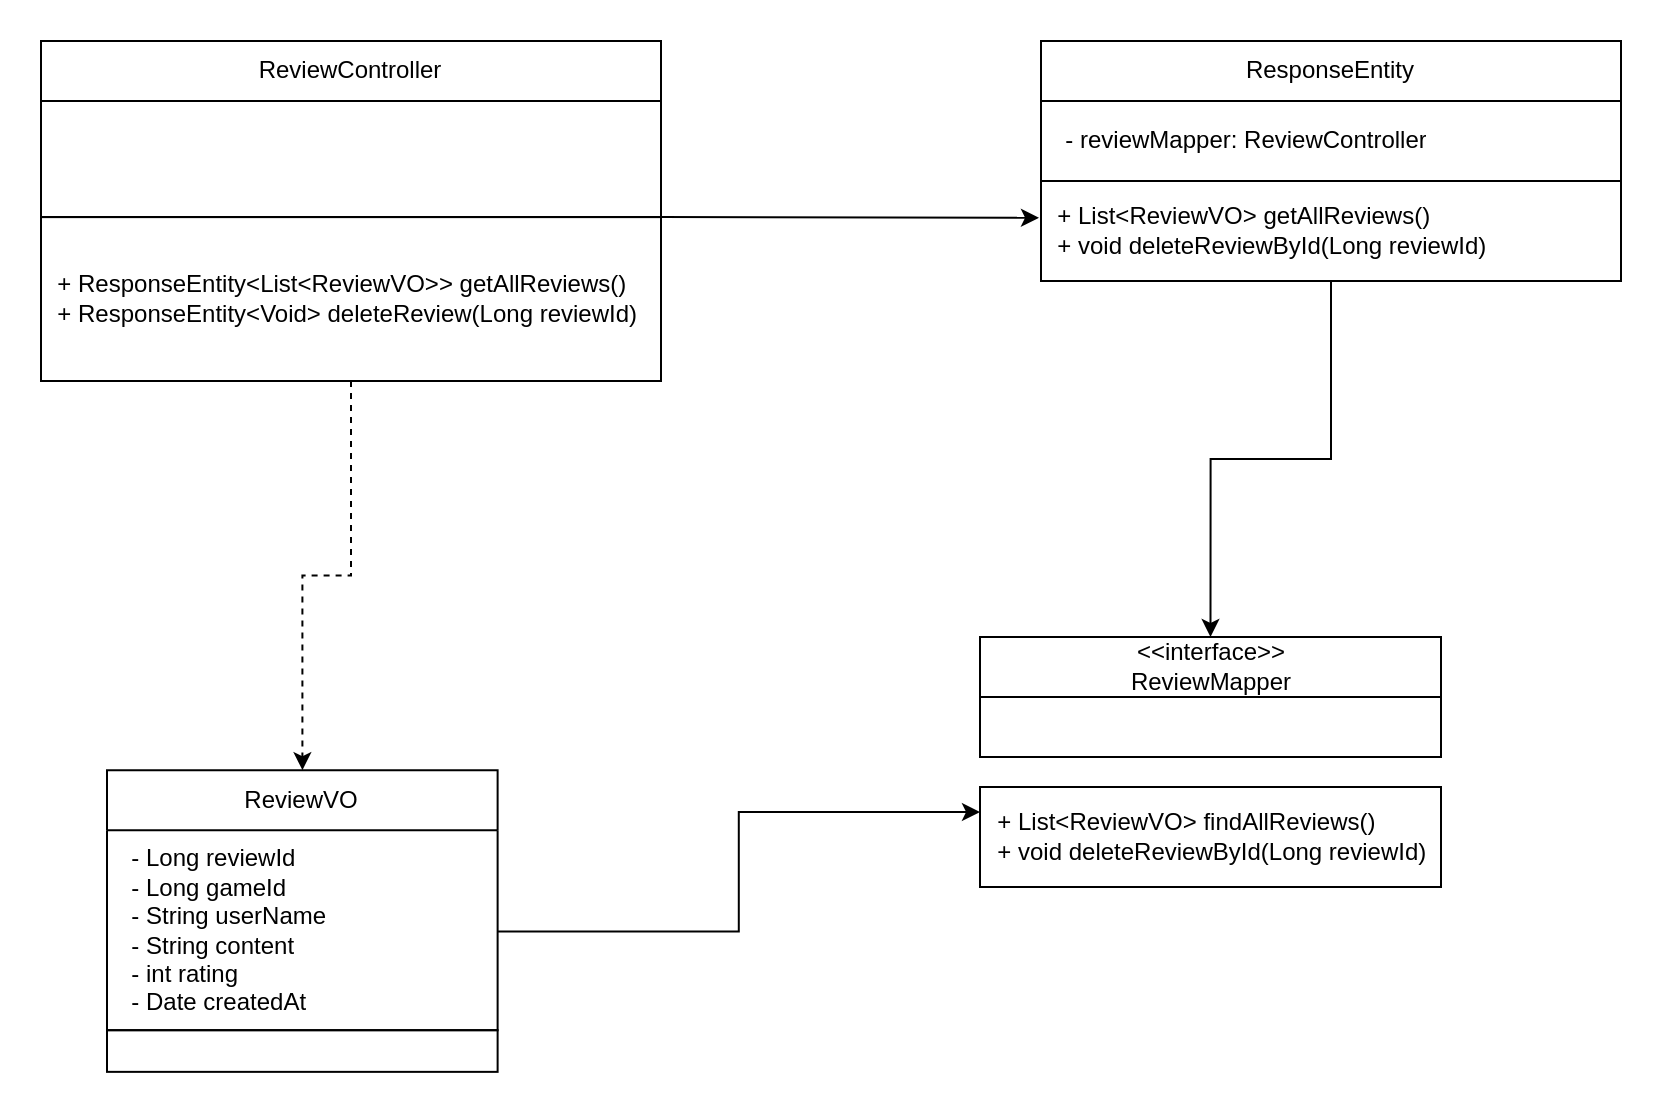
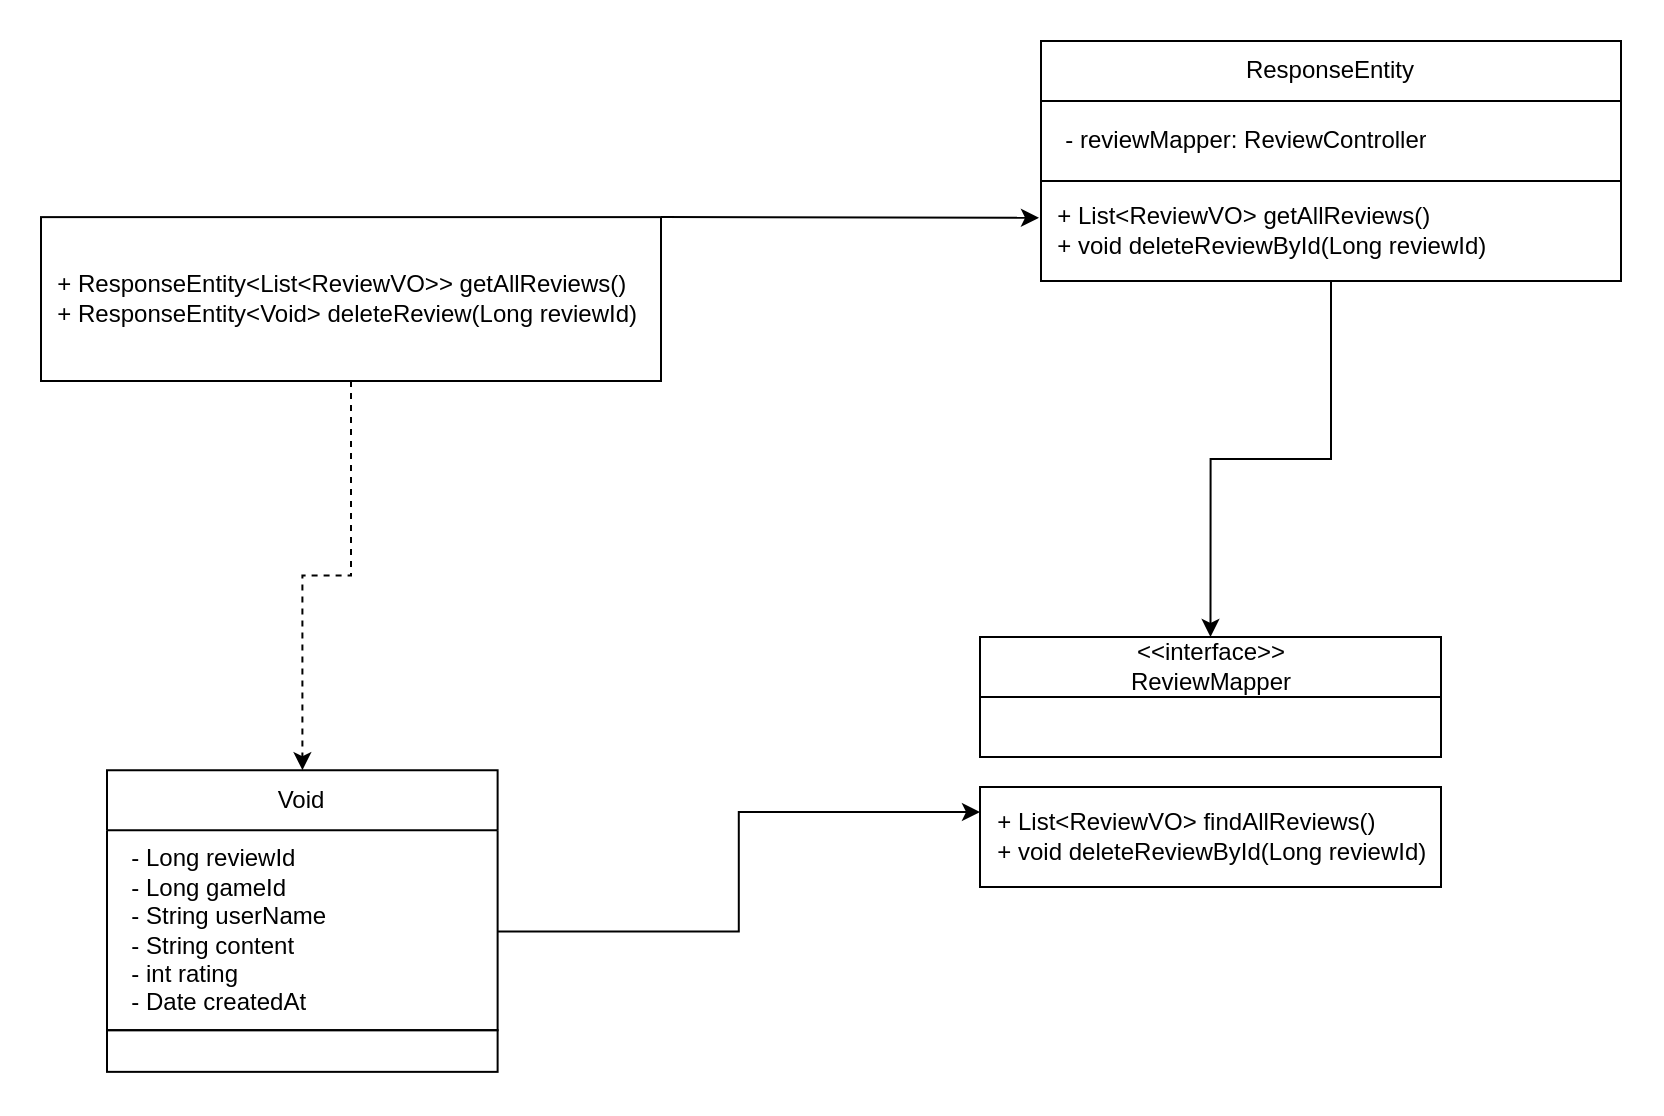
node "ReviewController": removed
node "ReviewVO": label "ReviewVO" -> "Void"
